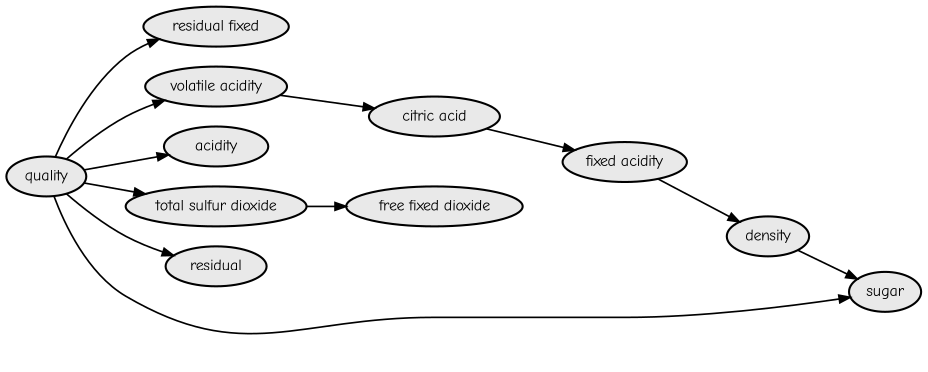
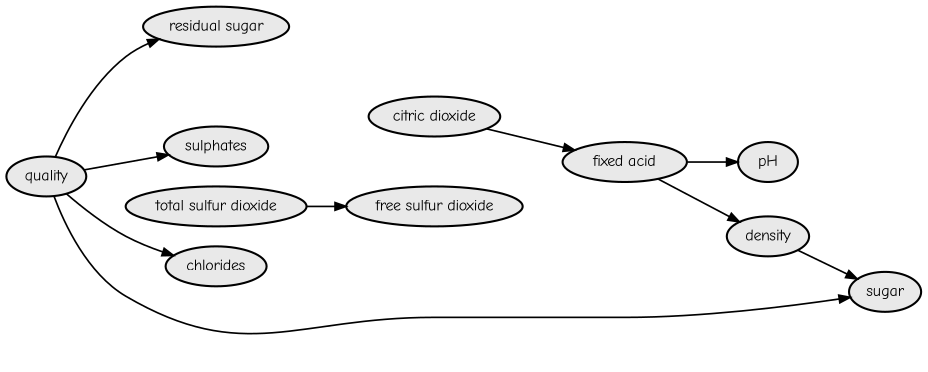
node "residual fixed": label "residual fixed" -> "residual sugar"
node "volatile acidity": removed
node "citric acid": label "citric acid" -> "citric dioxide"
node "acidity": label "acidity" -> "sulphates"
node "fixed acidity": label "fixed acidity" -> "fixed acid"
node "pH": added
edge "quality" -> "total sulfur dioxide": removed
node "free fixed dioxide": label "free fixed dioxide" -> "free sulfur dioxide"
node "residual": label "residual" -> "chlorides"
